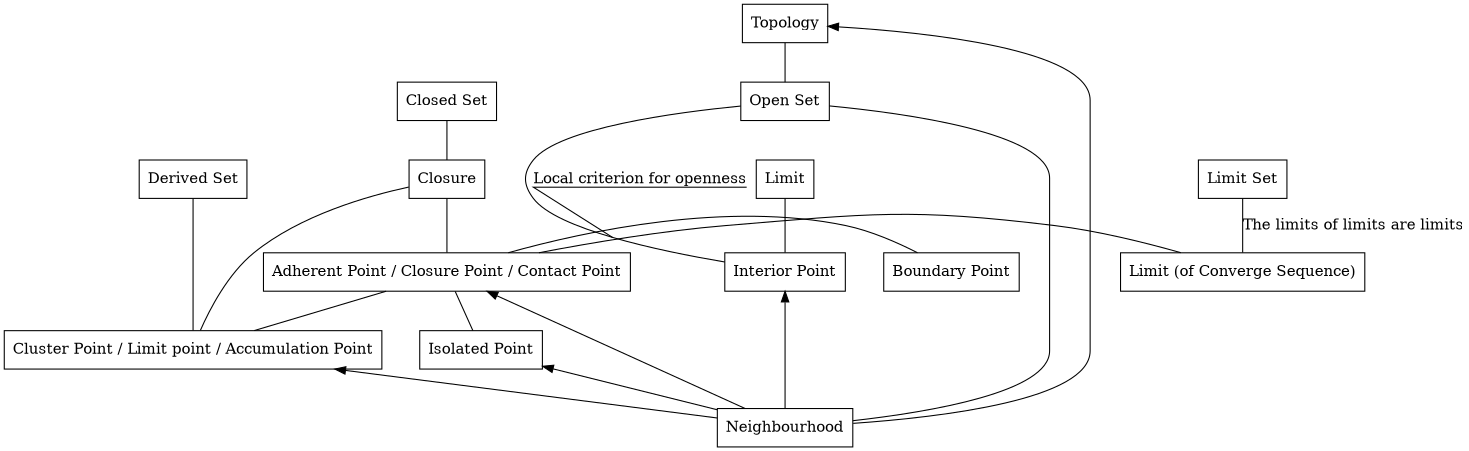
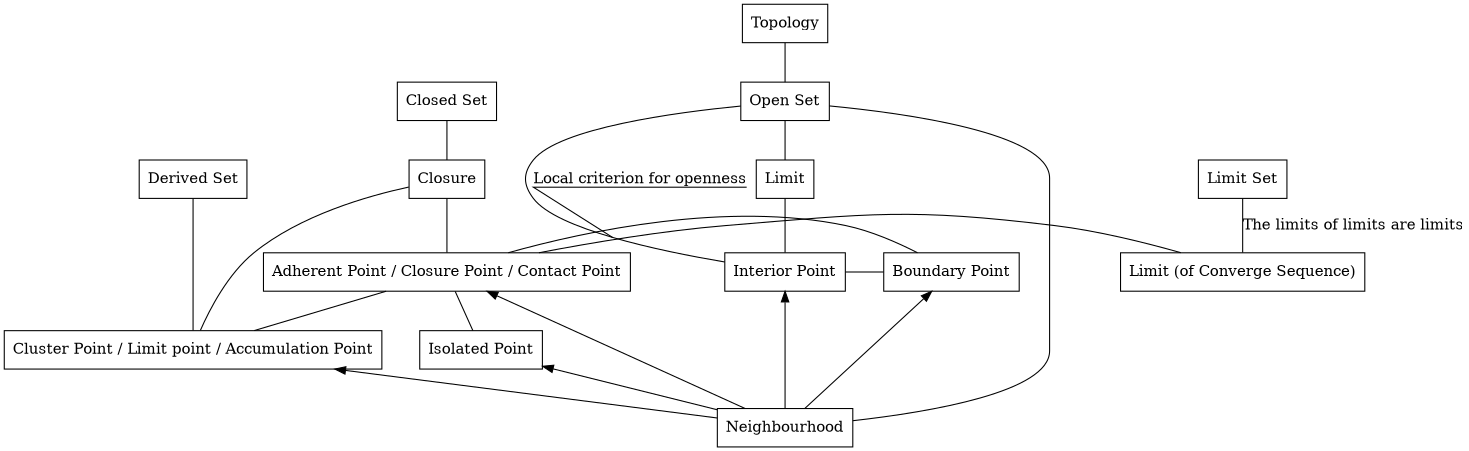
edge "Open Set" -- "Limit": added
edge "Topology" -- "Neighbourhood": now "Boundary Point" -- "Neighbourhood"
edge "Interior Point" -- "Boundary Point": added
